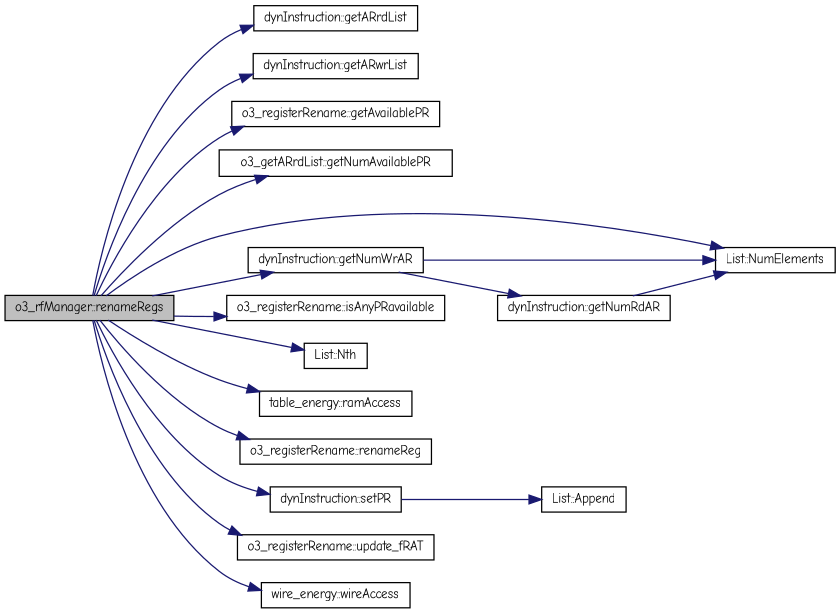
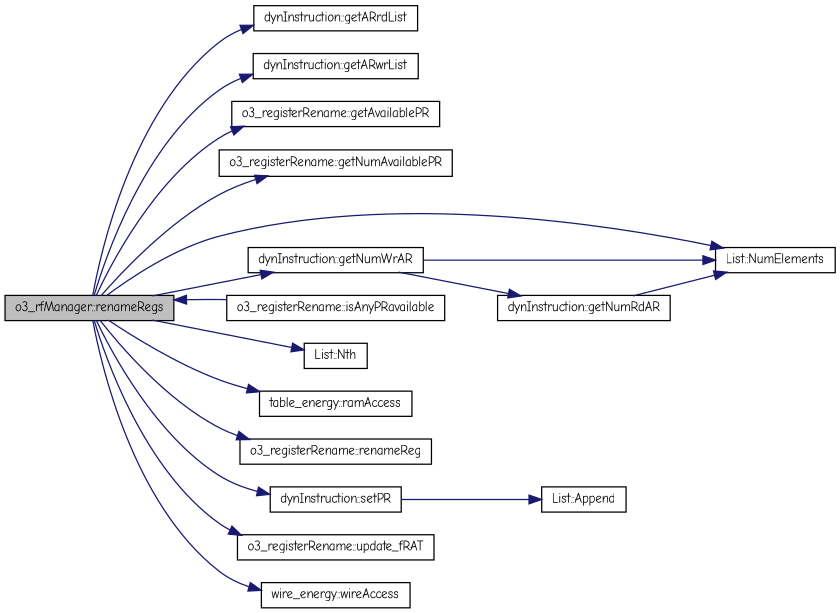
node "o3_getARrdList::getNumAvailablePR": label "o3_getARrdList::getNumAvailablePR" -> "o3_registerRename::getNumAvailablePR"
edge "o3_rfManager::renameRegs" -> "o3_registerRename::isAnyPRavailable": reversed
